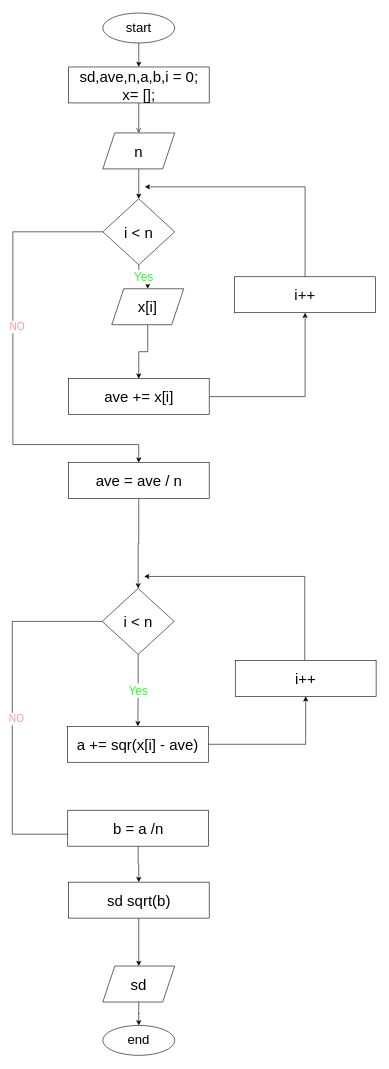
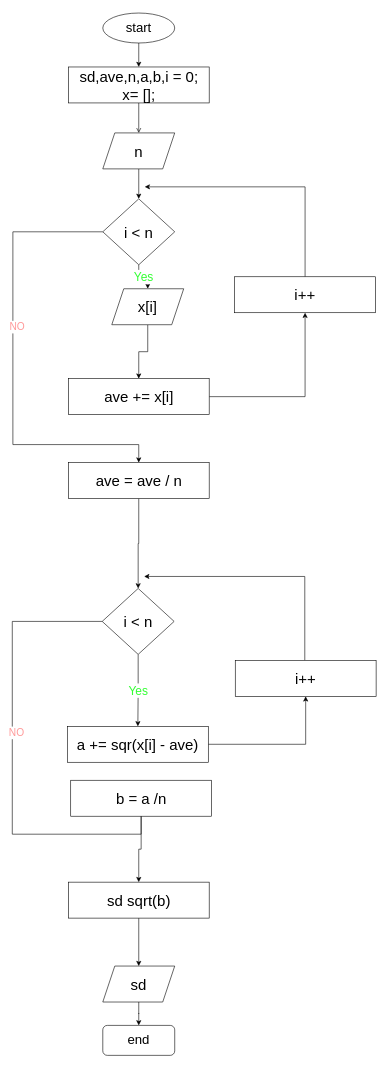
node "b = a /n": moved (138, 828) -> (141, 798)
node "end": shape ellipse -> rounded rectangle
